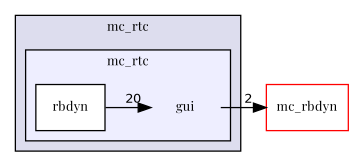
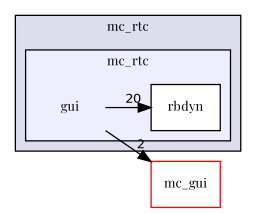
edge "rbdyn" -> "gui": reversed
node "mc_rbdyn": label "mc_rbdyn" -> "mc_gui"
